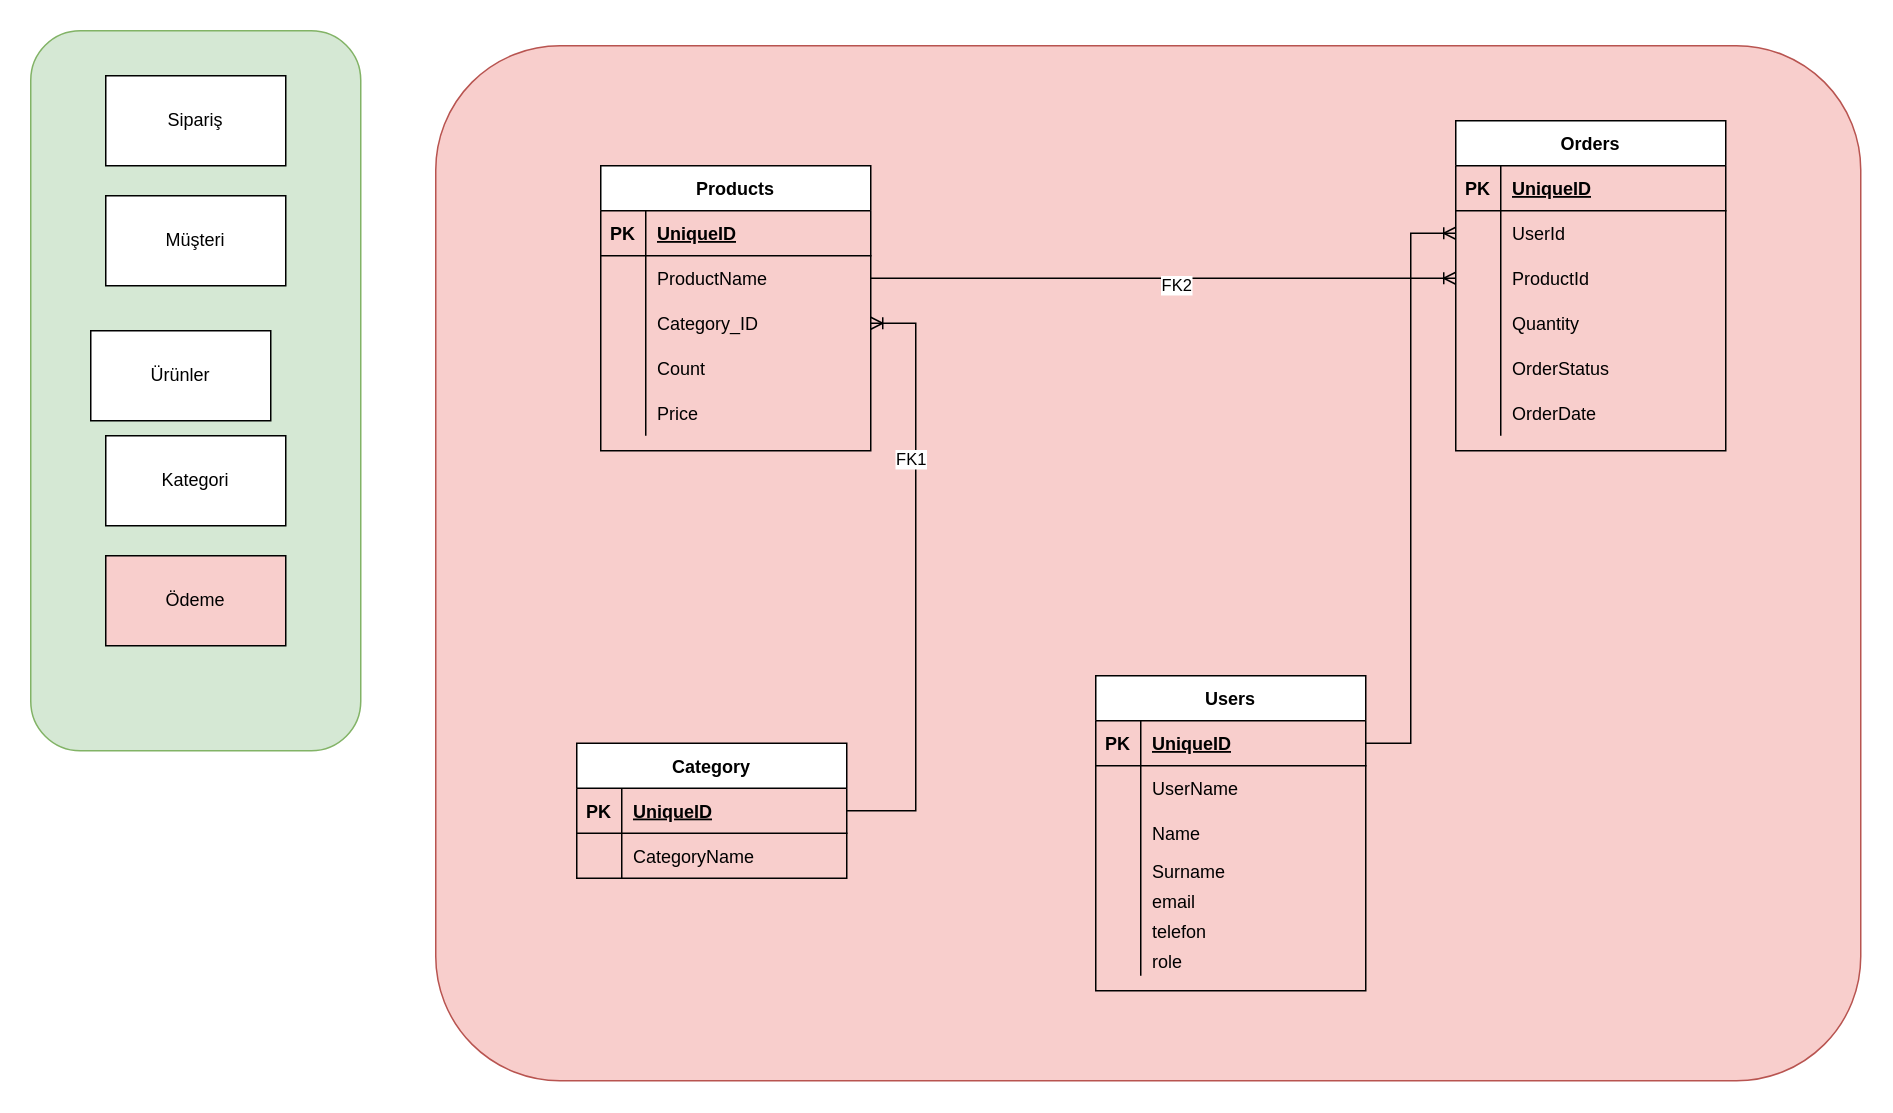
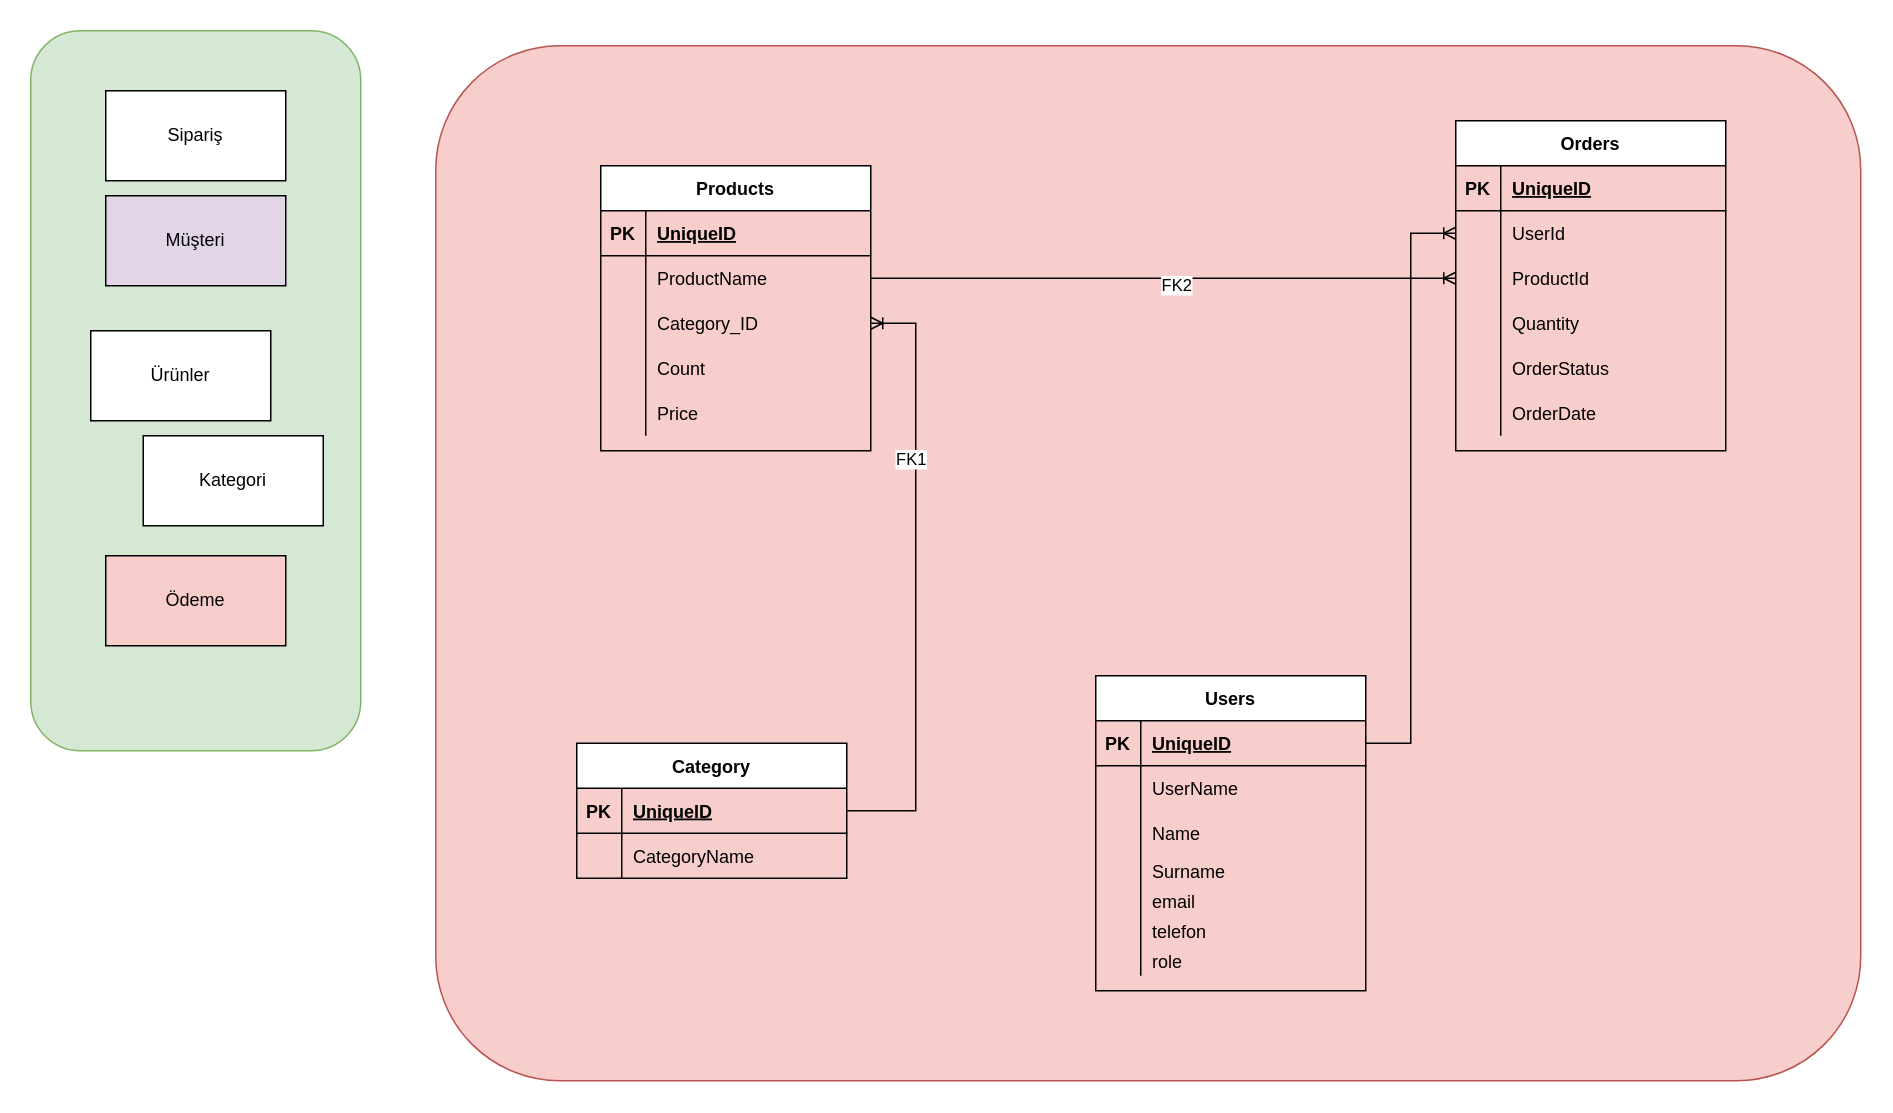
node "Sipariş": moved (196, 121) -> (196, 136)
node "Müşteri": fillcolor #ffffff -> #e1d5e7
node "Kategori": moved (196, 481) -> (233, 481)
